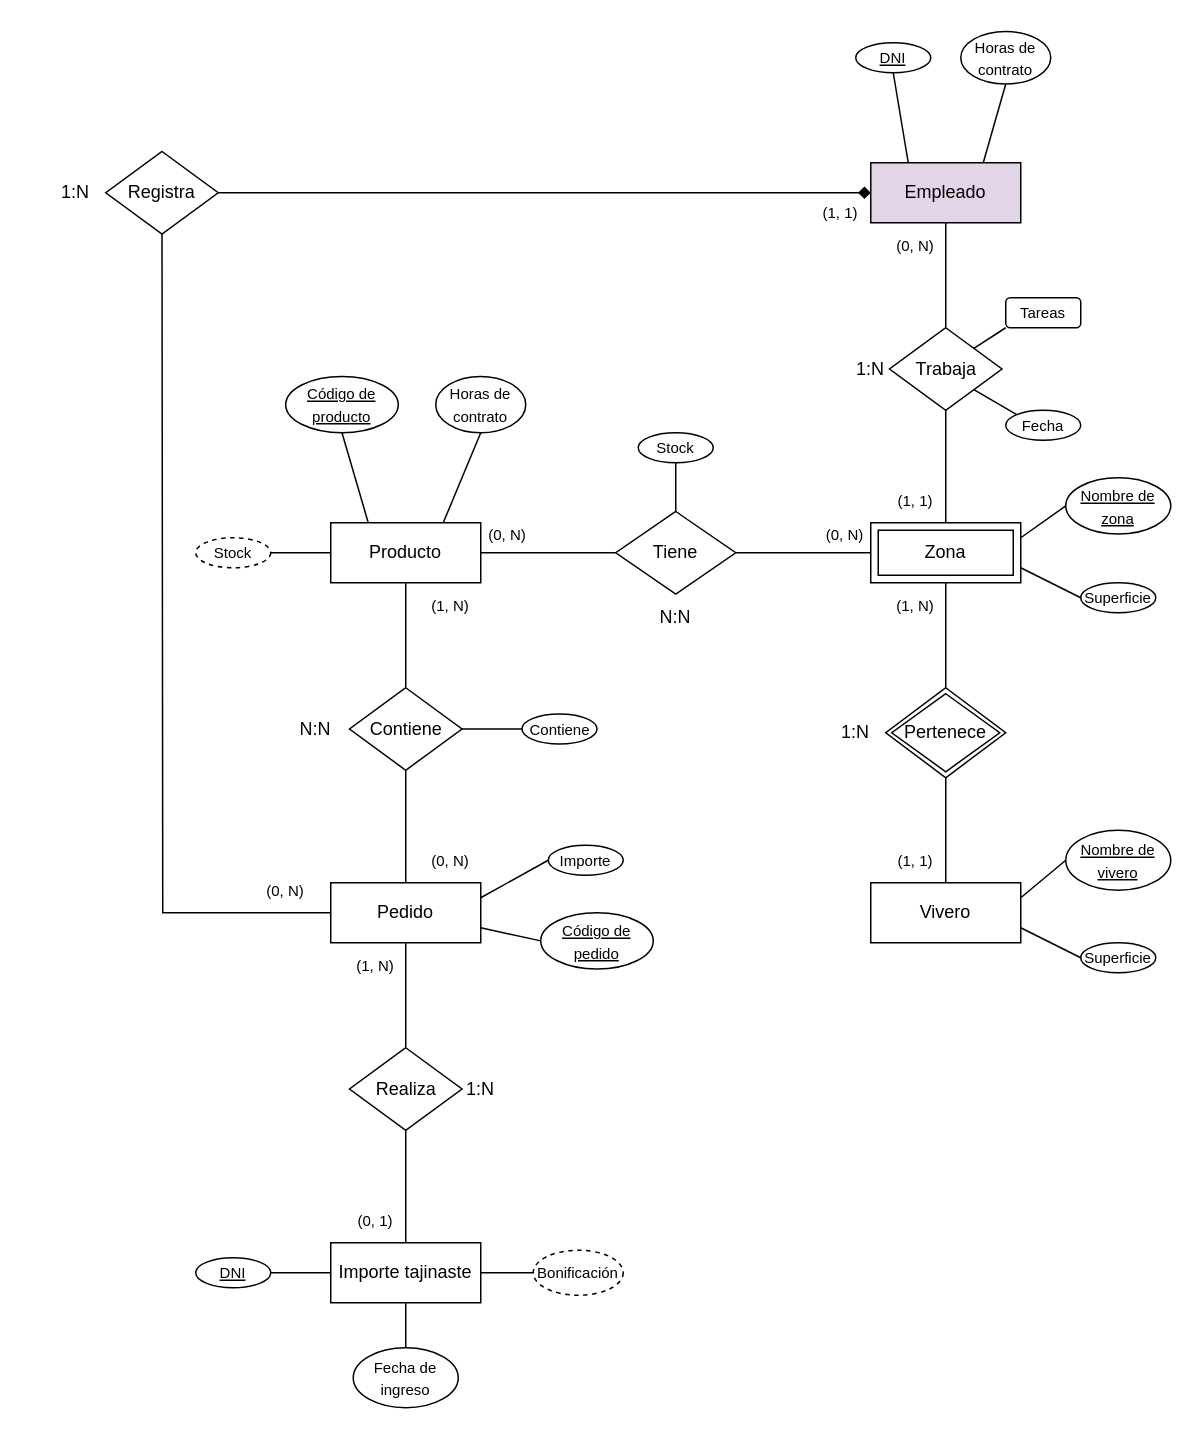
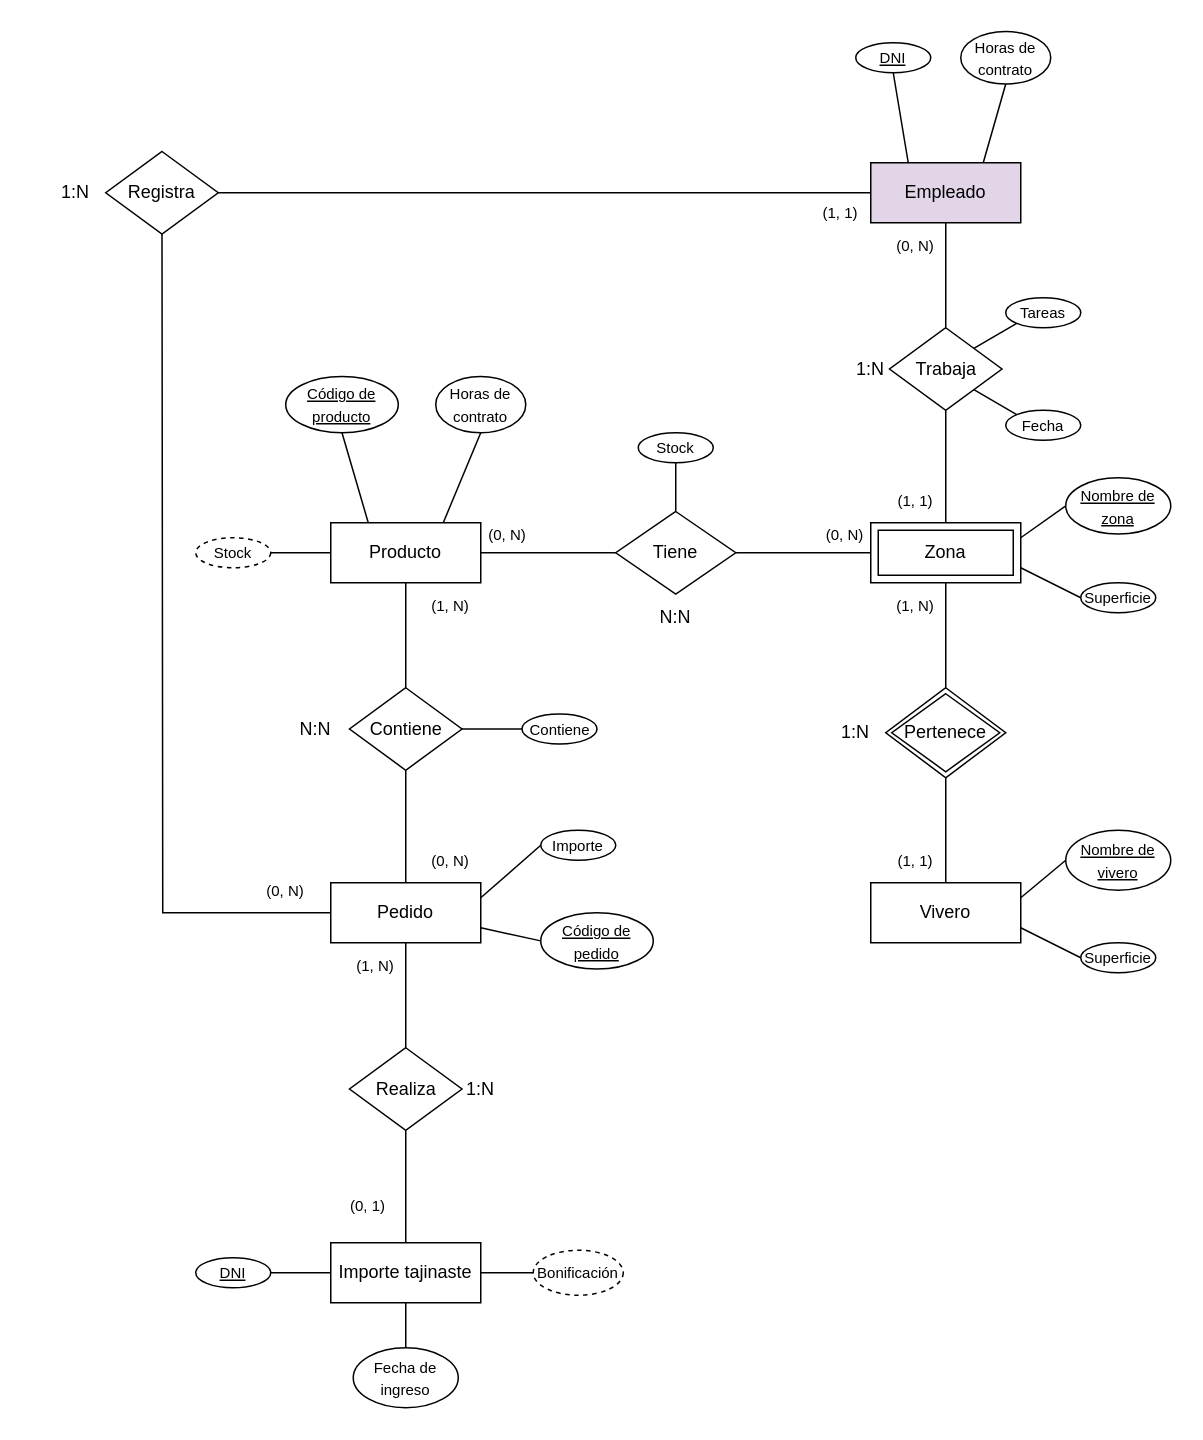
edge "Registra" -> "Empleado": arrowhead diamond -> none
node "Tareas": shape rounded rectangle -> ellipse
node "Importe": moved (586, 860) -> (578, 845)
node "(0, 1)": moved (376, 1220) -> (368, 1205)
